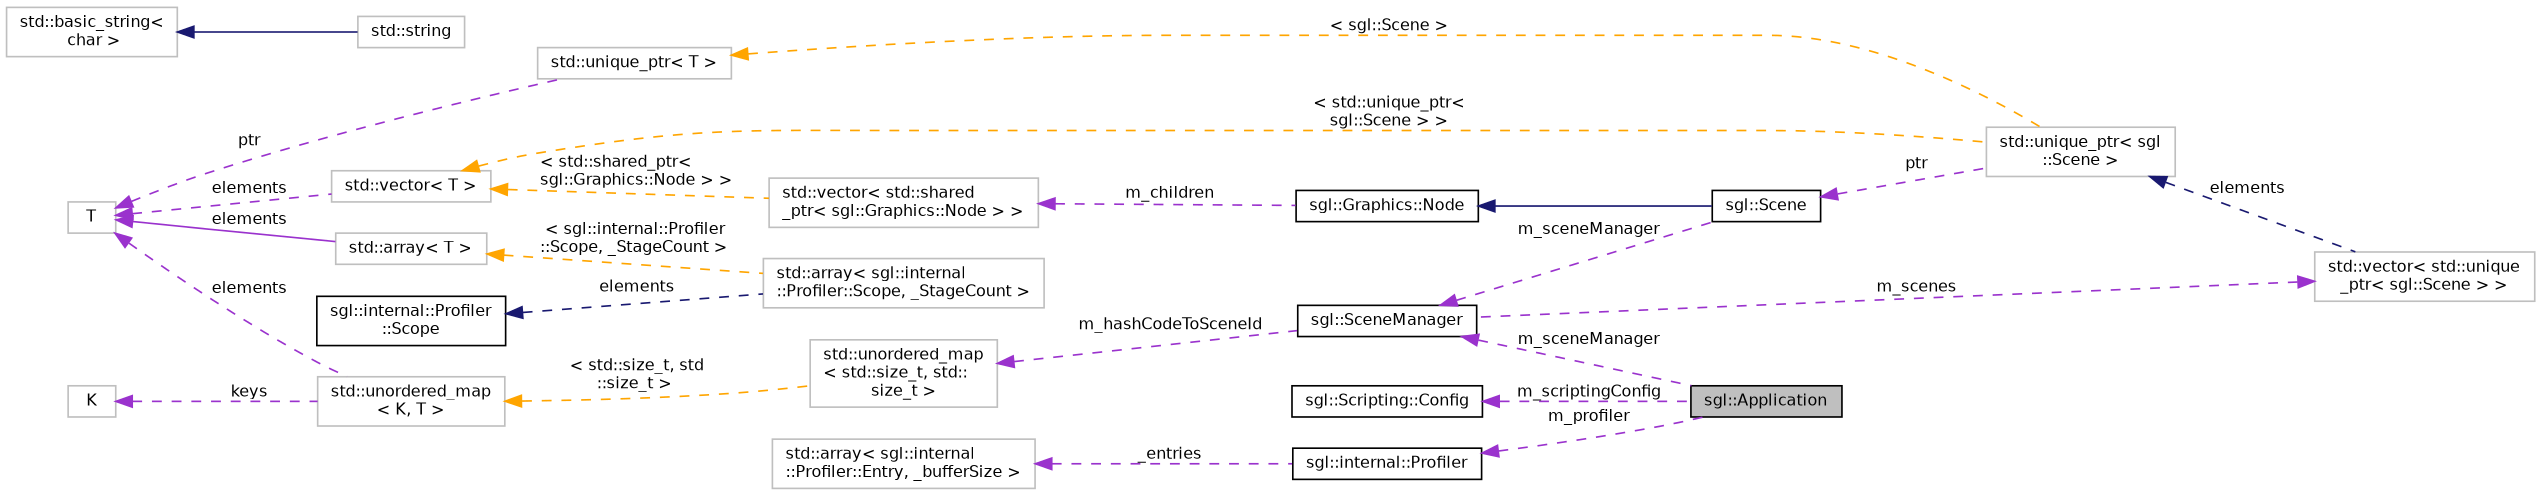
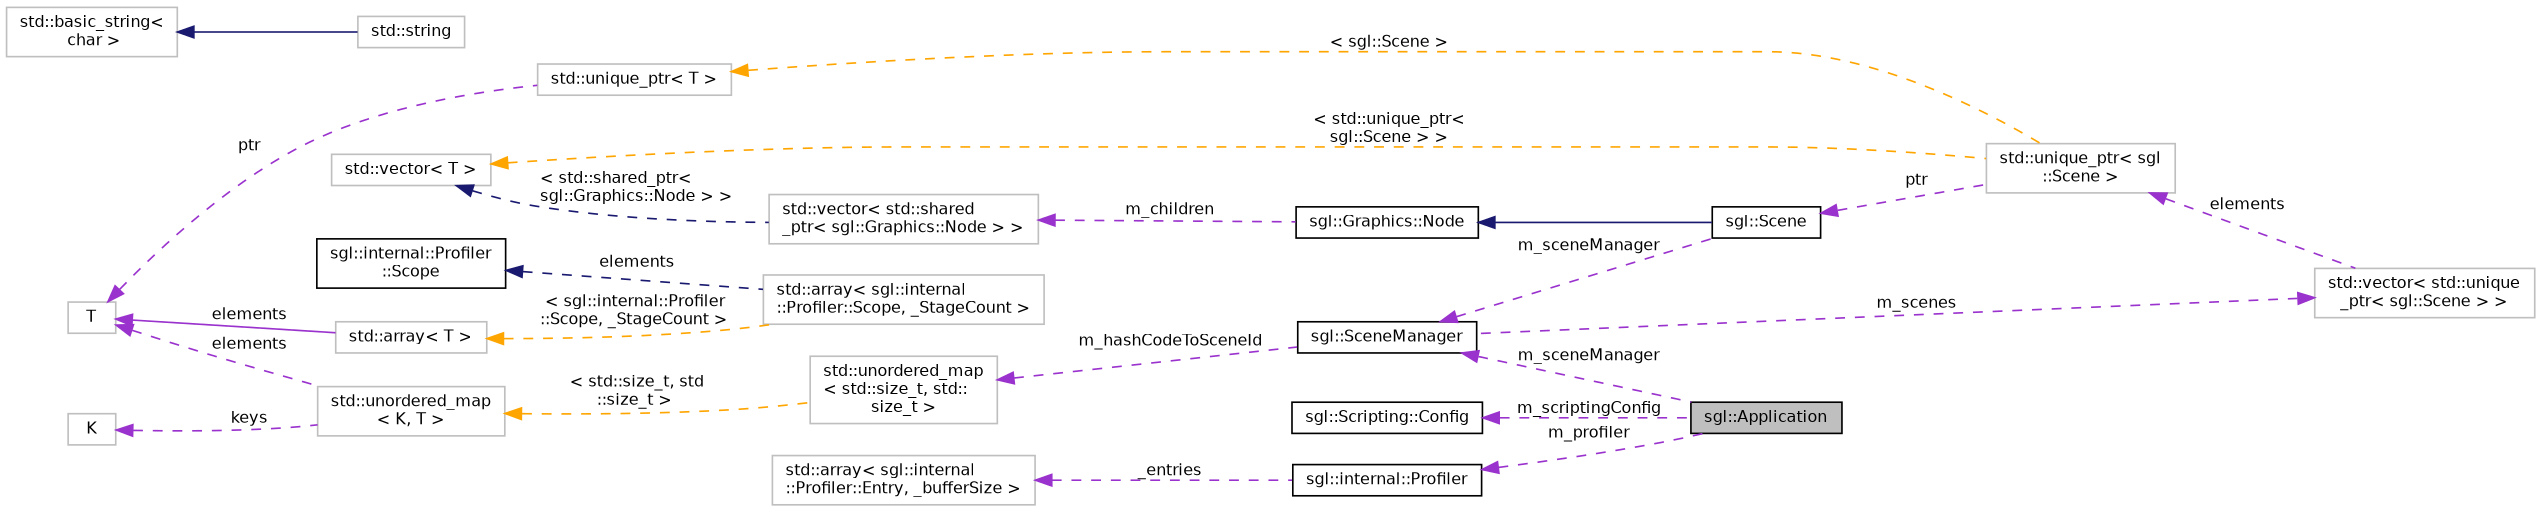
edge "std::vector< std::shared _ptr< sgl::Graphics::Node > >" -> "std::vector< T >": color orange -> midnightblue
edge "std::vector< T >" -> "T": removed, label "elements"
edge "std::vector< std::unique _ptr< sgl::Scene > >" -> "std::unique_ptr< sgl ::Scene >": color midnightblue -> darkorchid3
